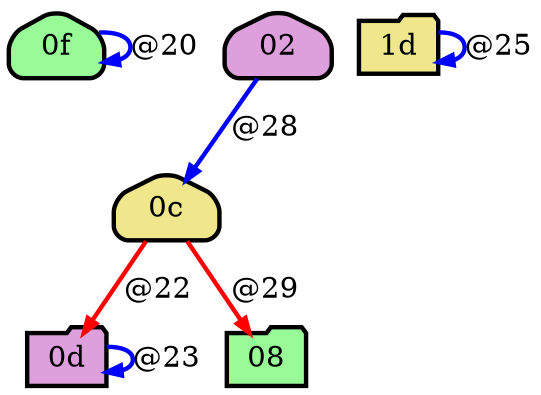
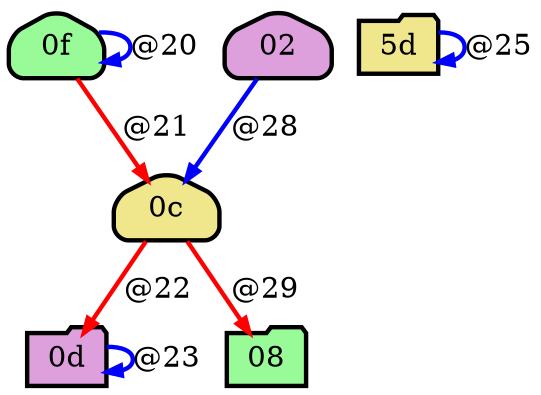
node "1d": label "1d" -> "5d"
edge "0f" -> "0c": added, label "@21"
